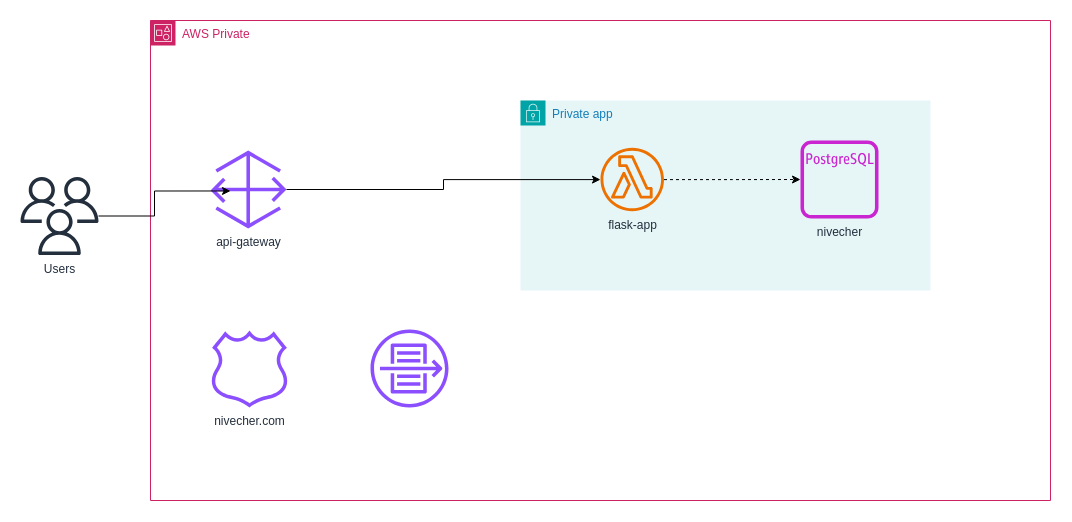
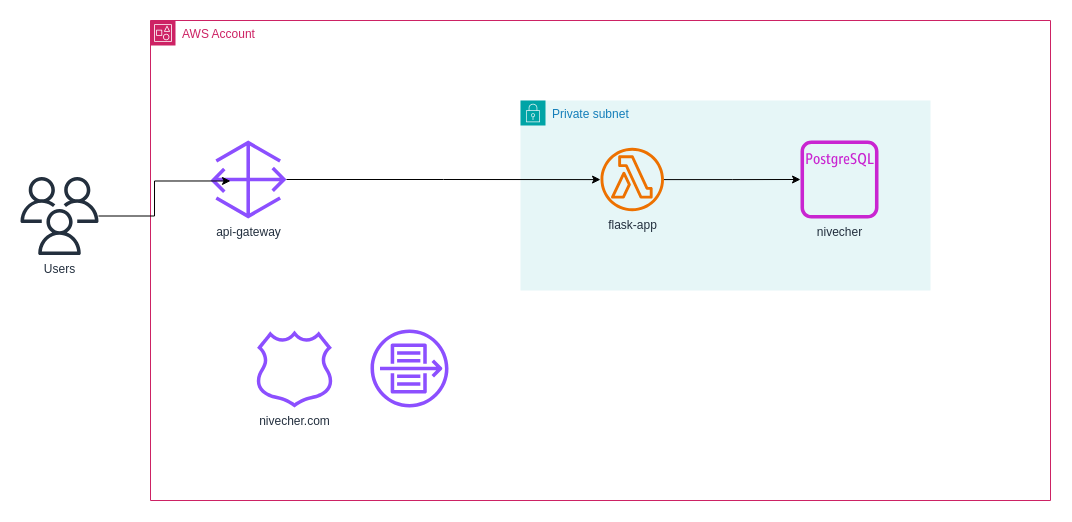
node "AWS Private": label "AWS Private" -> "AWS Account"
node "Private app": label "Private app" -> "Private subnet"
edge "flask-app" -> "nivecher": style dashed -> solid
node "api-gateway": moved (249, 190) -> (249, 180)
node "nivecher.com": moved (250, 369) -> (295, 369)
